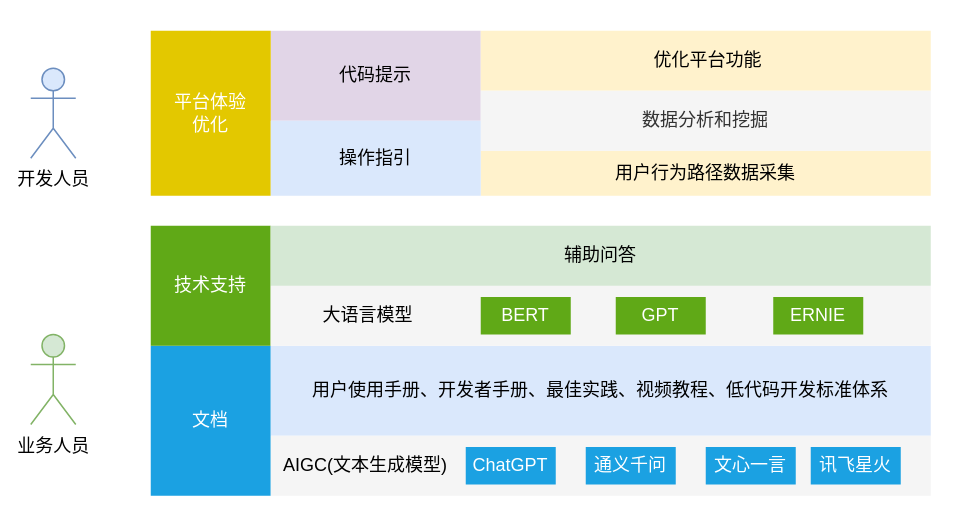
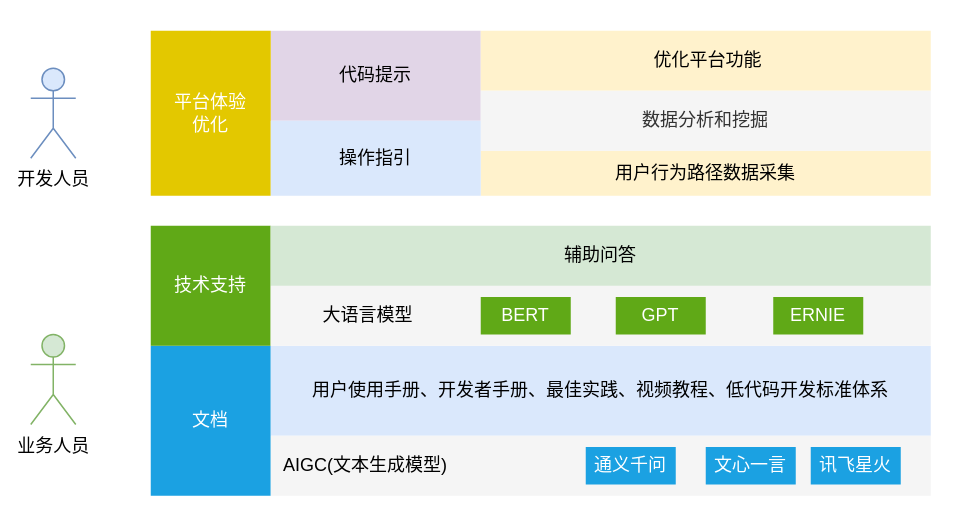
node "ChatGPT": removed
